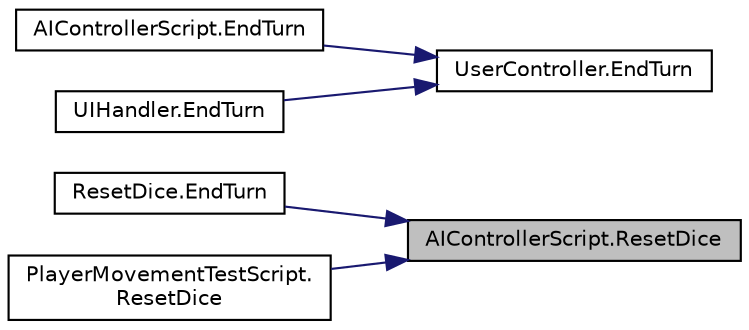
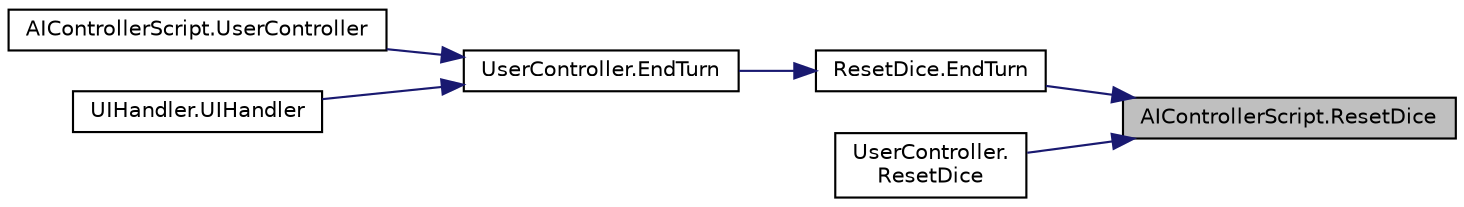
node "AIControllerScript.EndTurn": label "AIControllerScript.EndTurn" -> "AIControllerScript.UserController"
edge "UserController.EndTurn" -> "ResetDice.EndTurn": added
node "UIHandler.EndTurn": label "UIHandler.EndTurn" -> "UIHandler.UIHandler"
node "PlayerMovementTestScript. ResetDice": label "PlayerMovementTestScript. ResetDice" -> "UserController. ResetDice"
